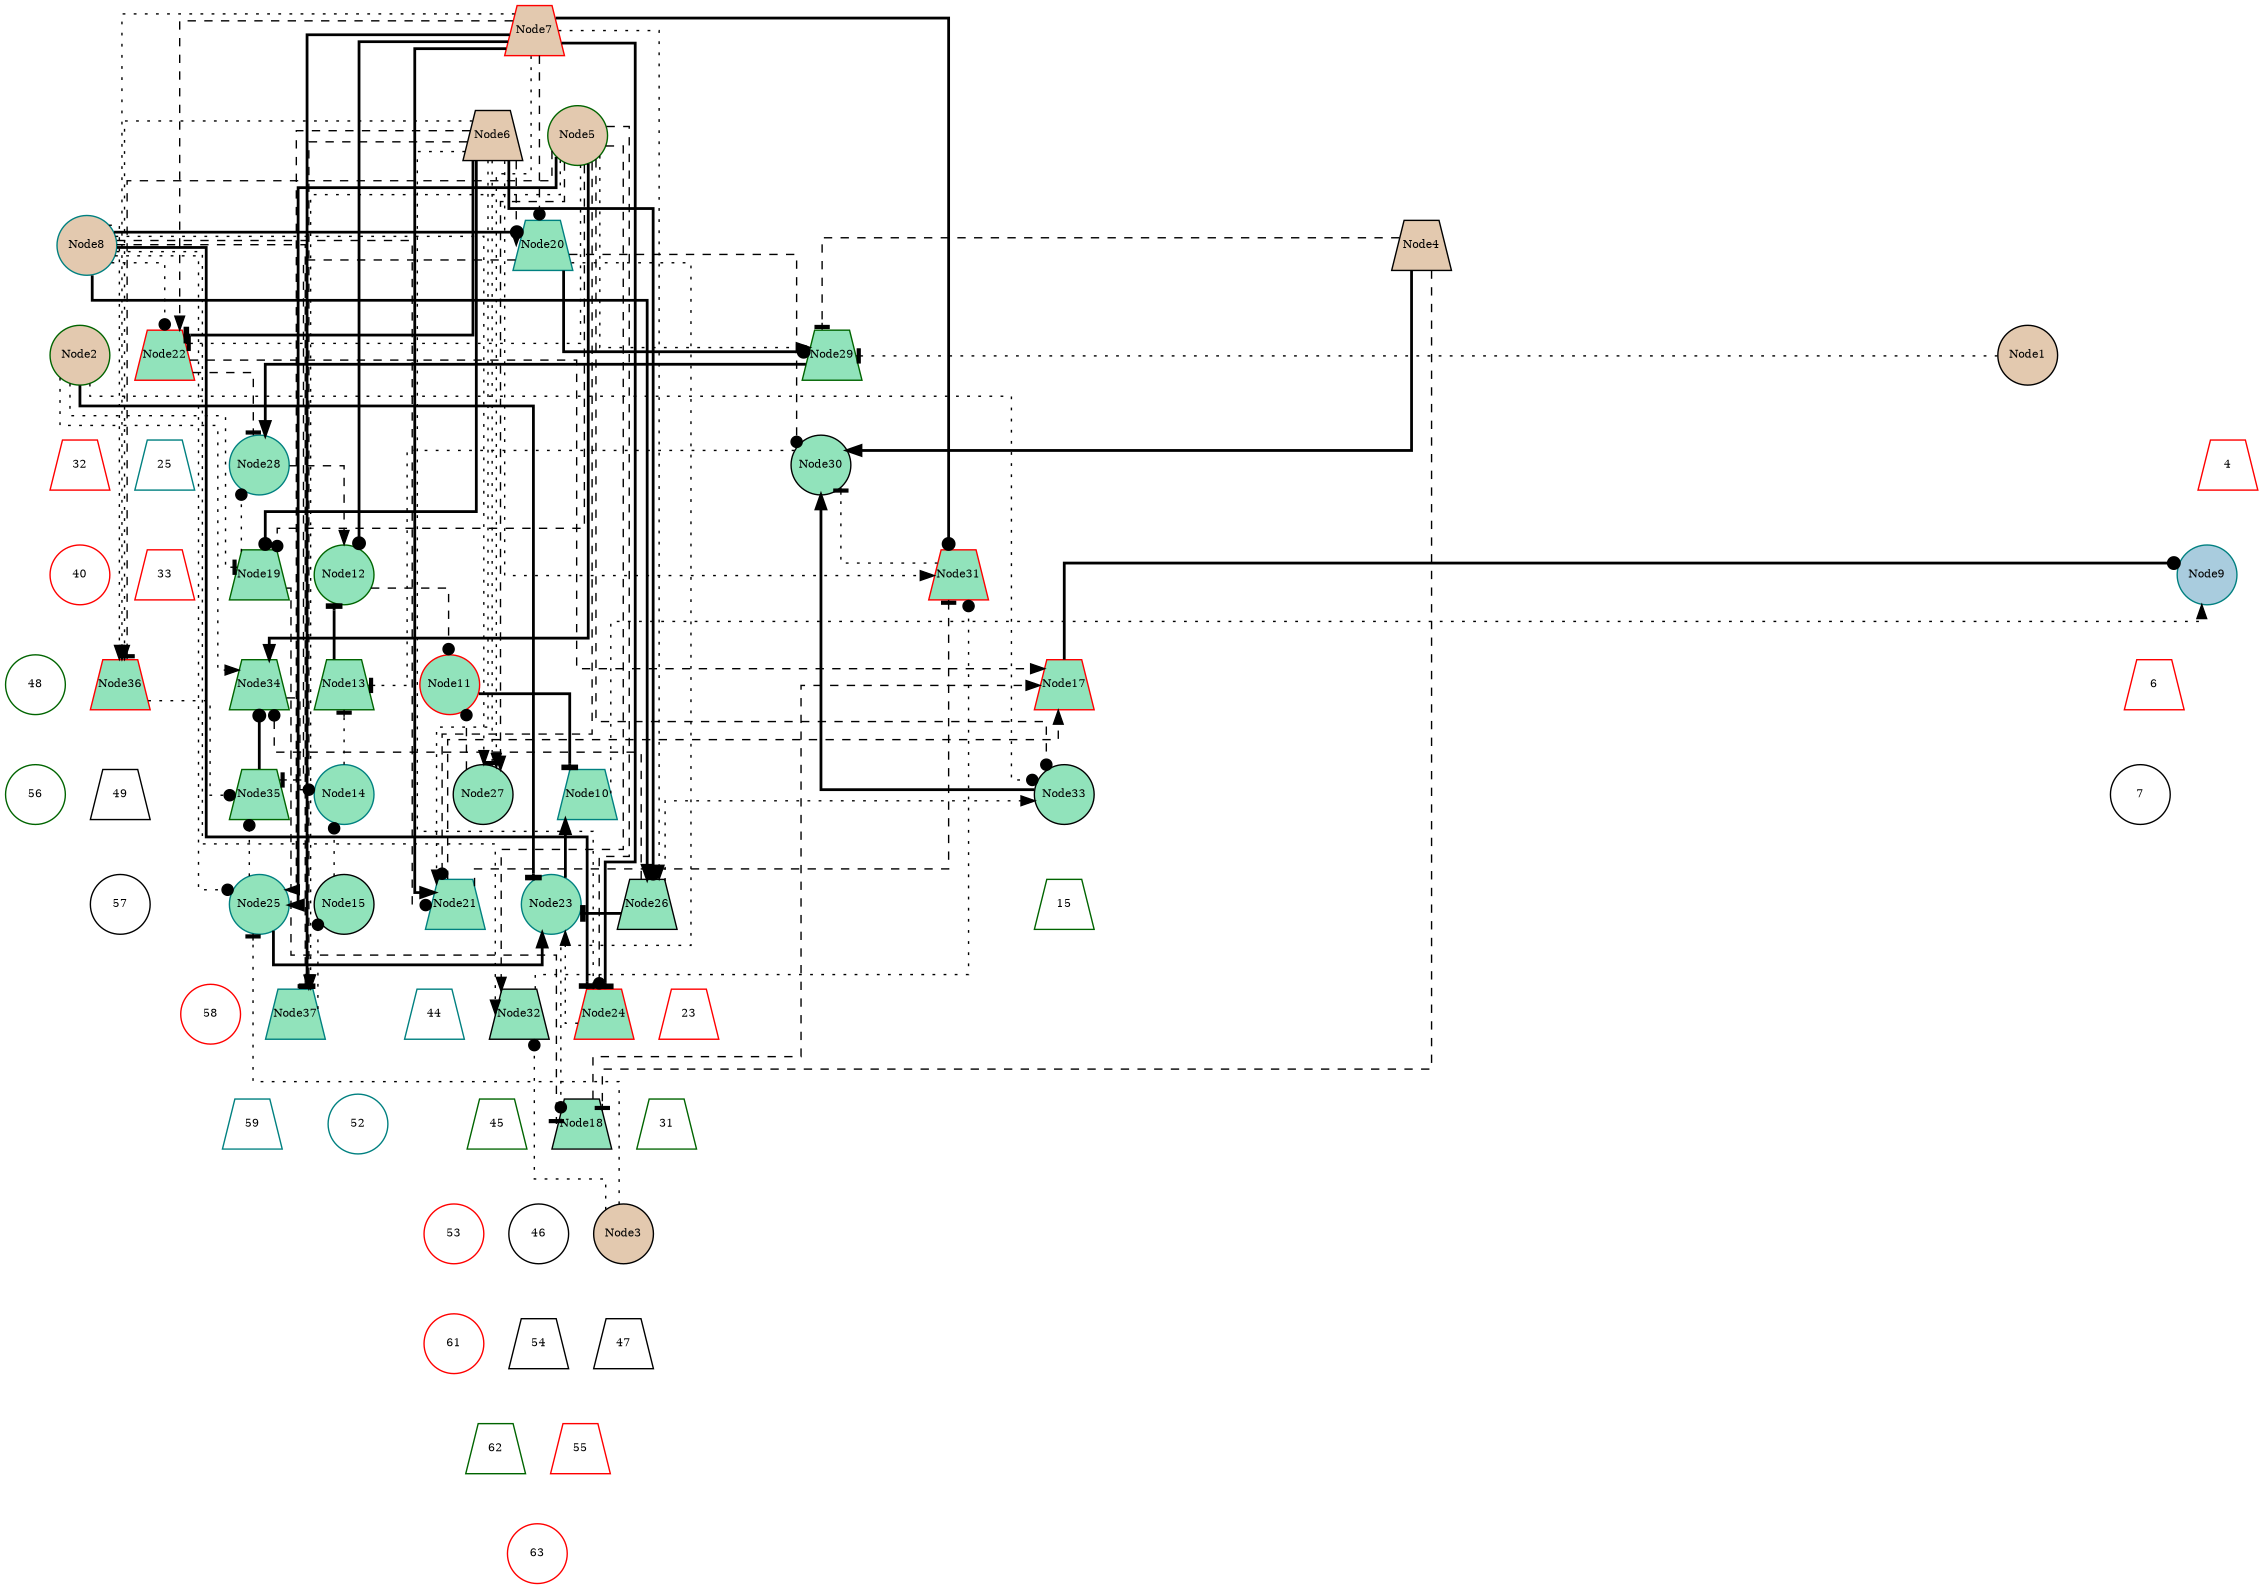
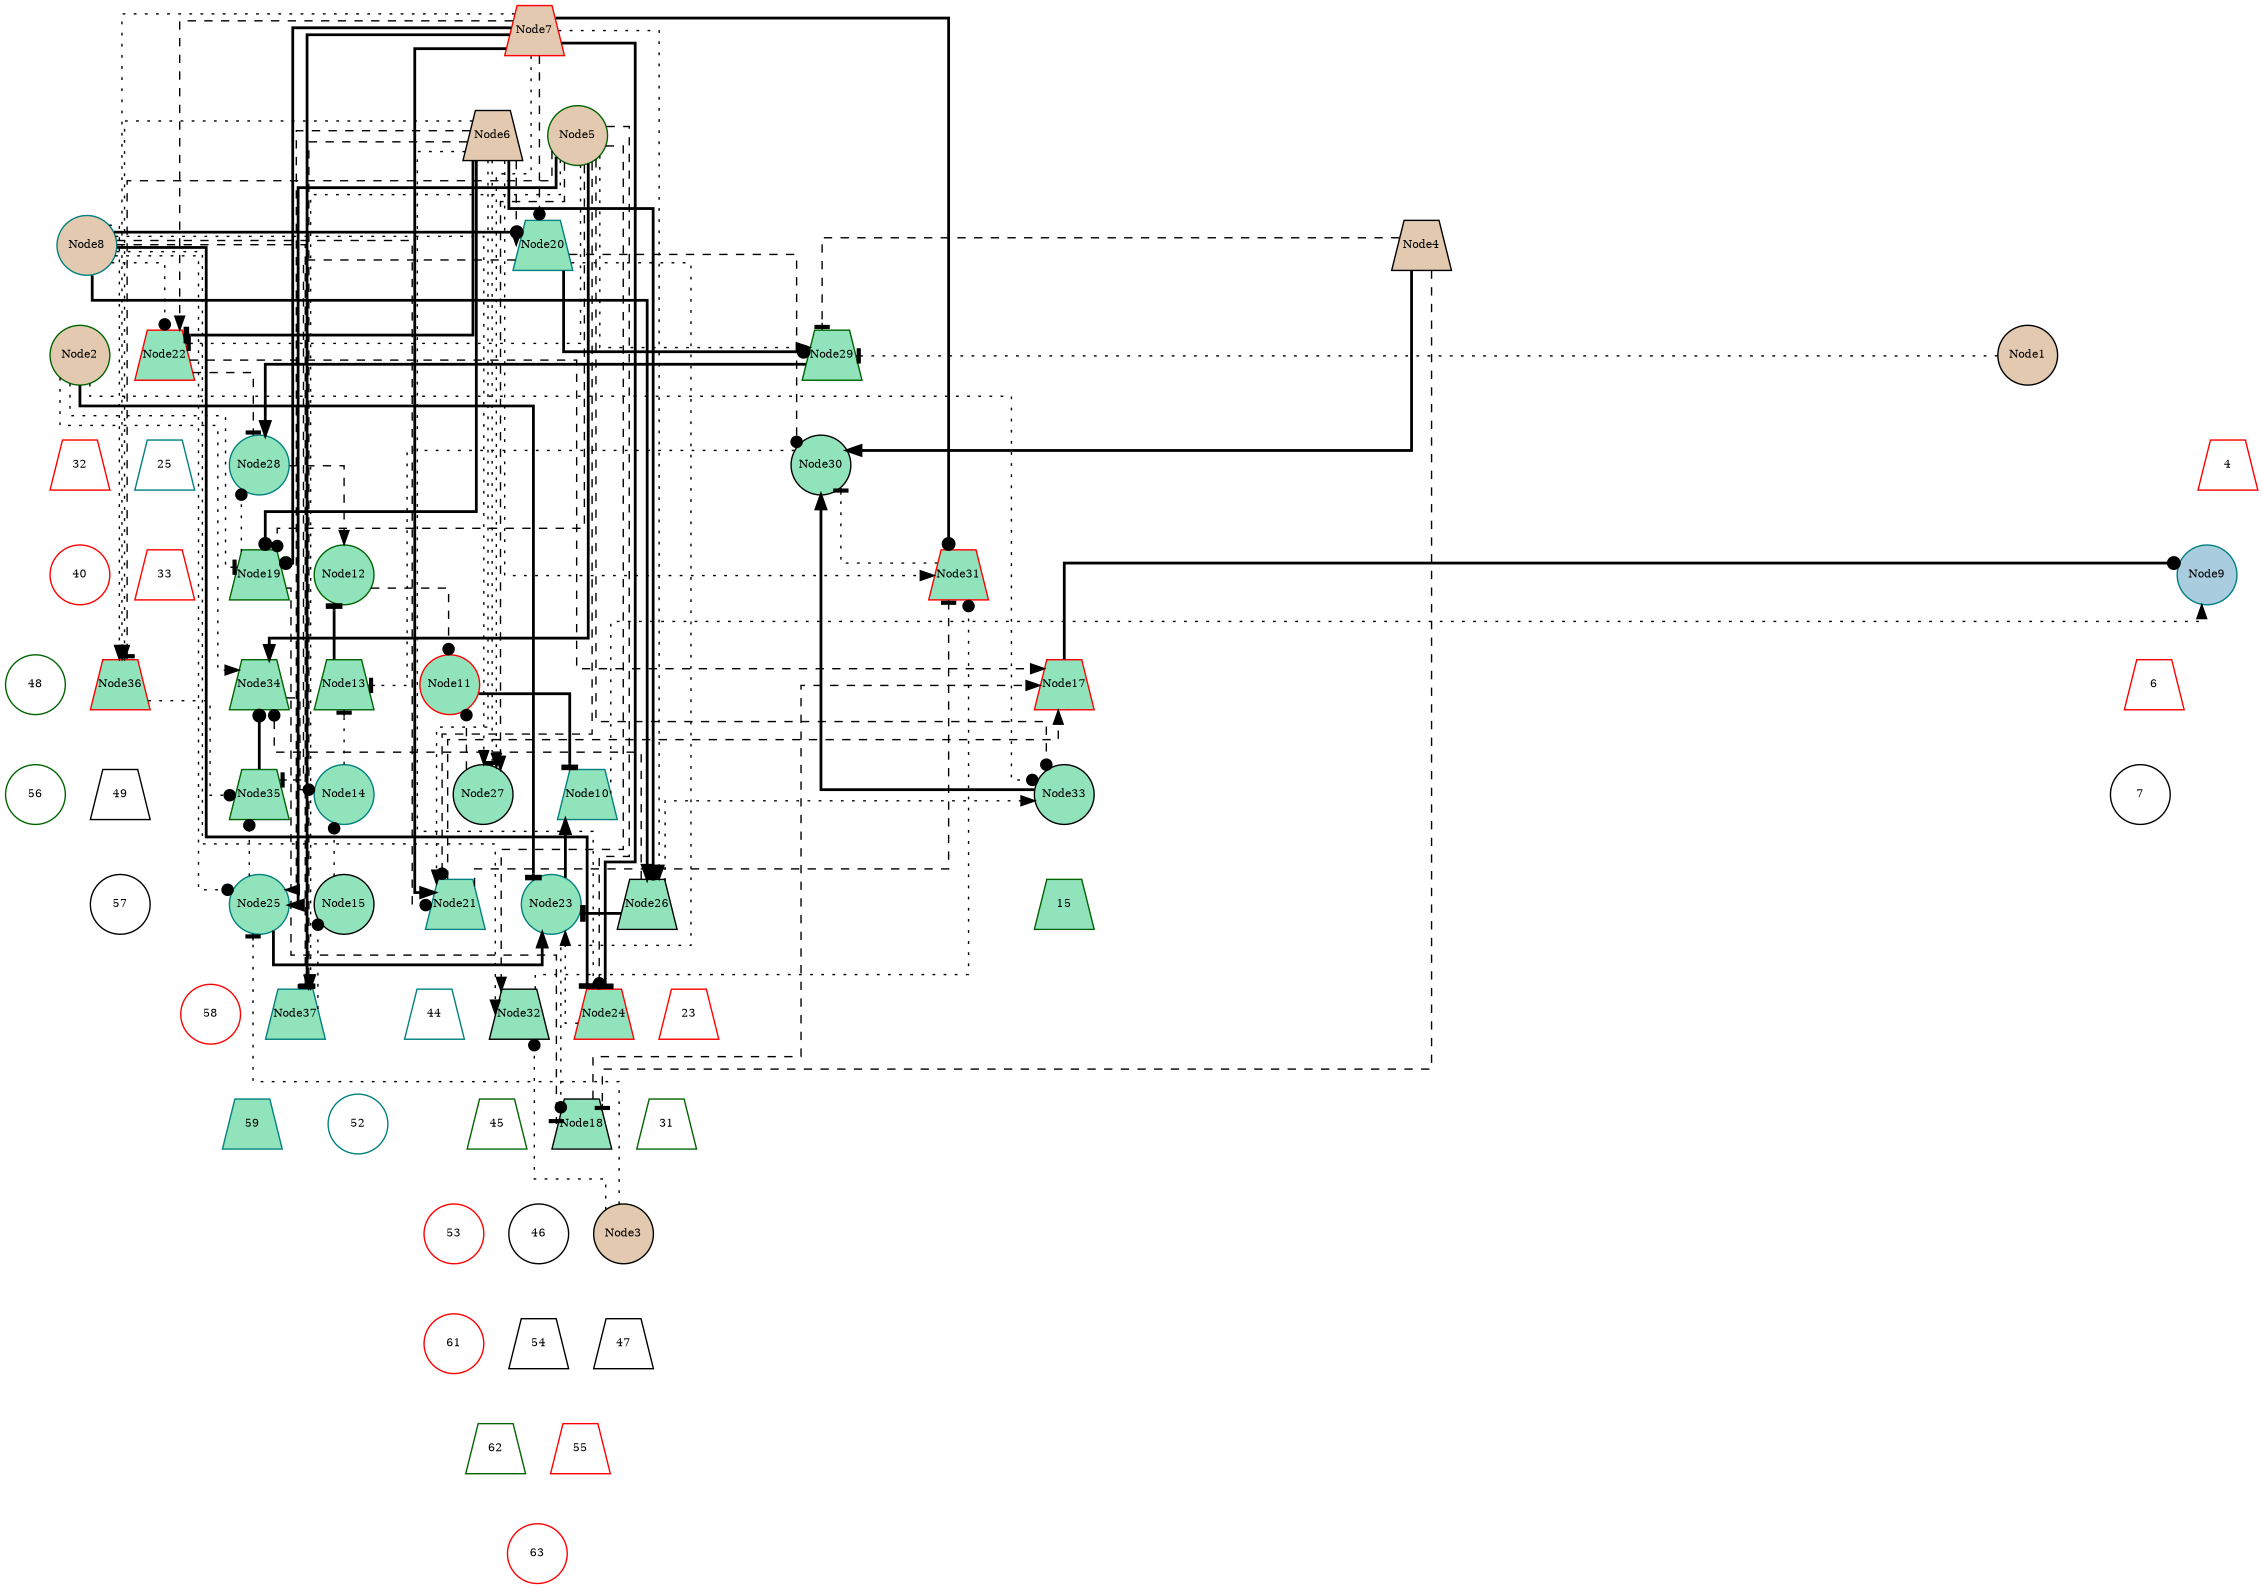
edge "Node7" -> "Node12": now "Node7" -> "Node19"
node "15": fillcolor #ffffff -> #91e3bb
node "59": fillcolor #ffffff -> #91e3bb
